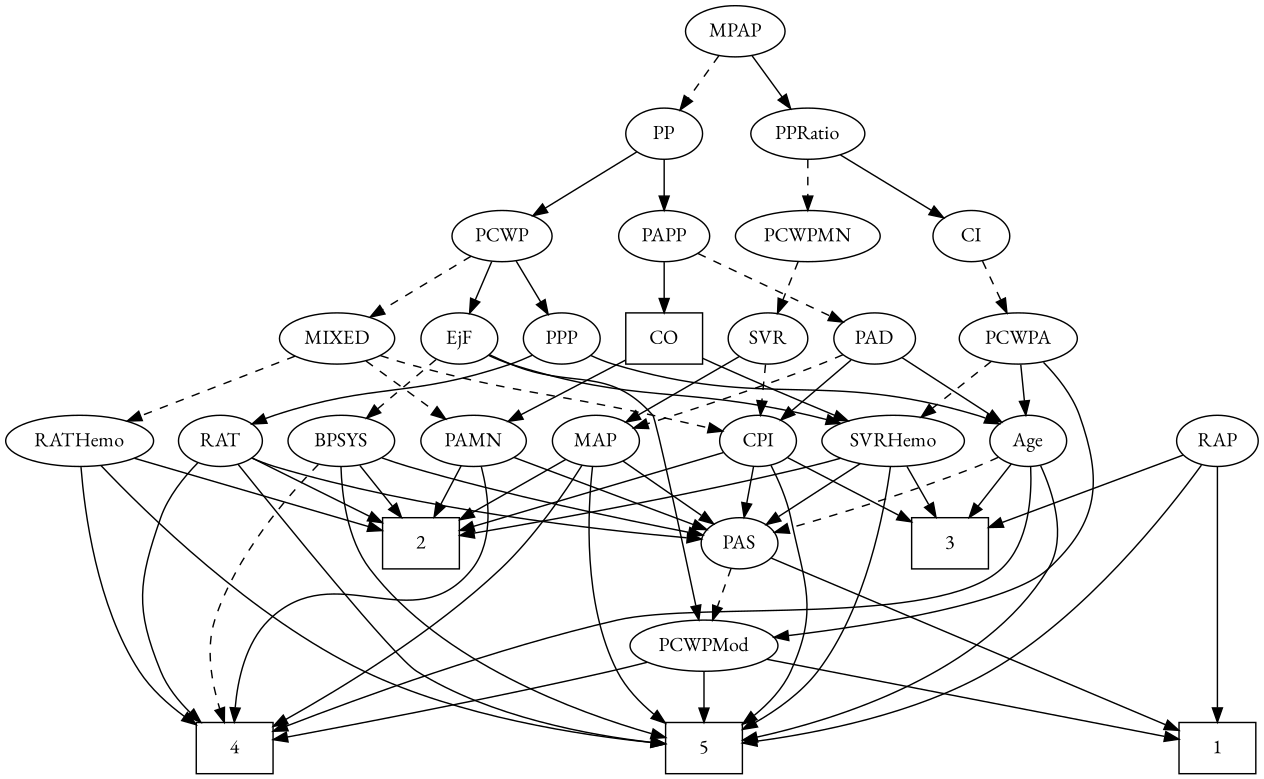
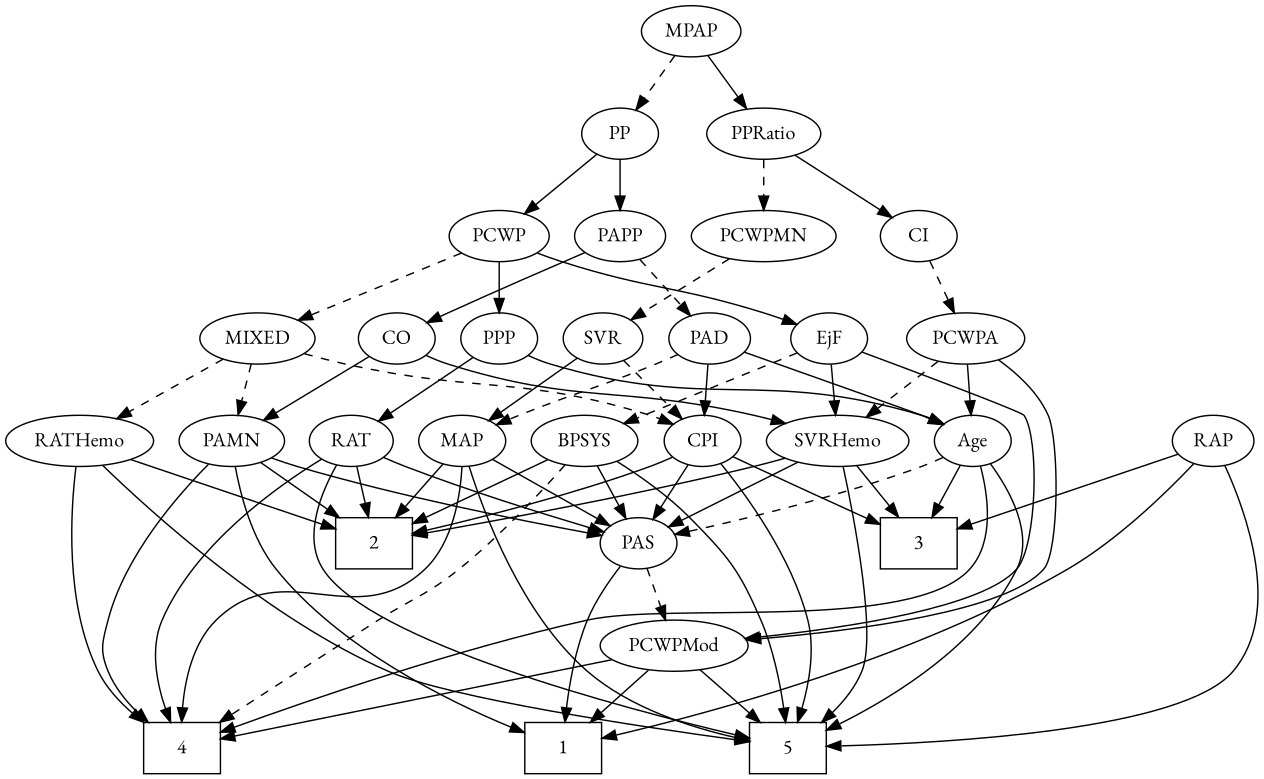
node "CO": shape box -> ellipse
edge "PAMN" -> "1": added
